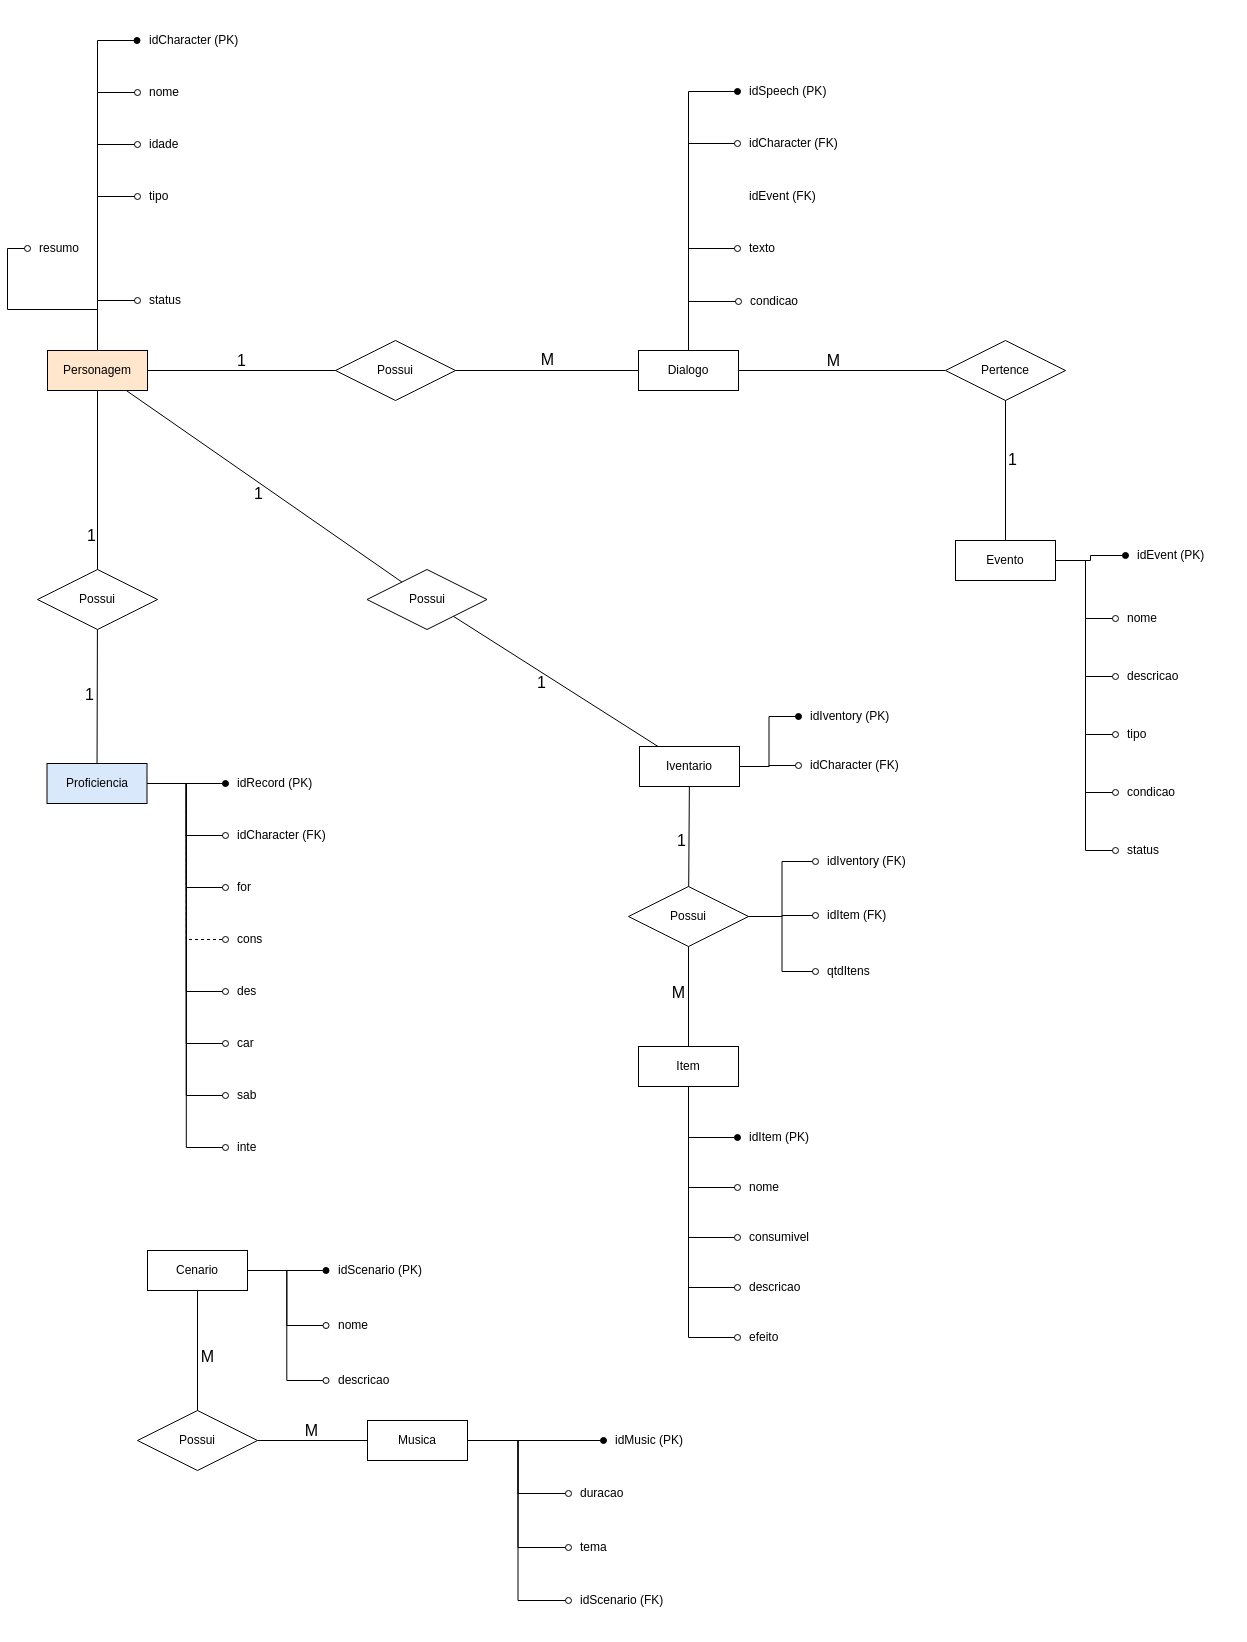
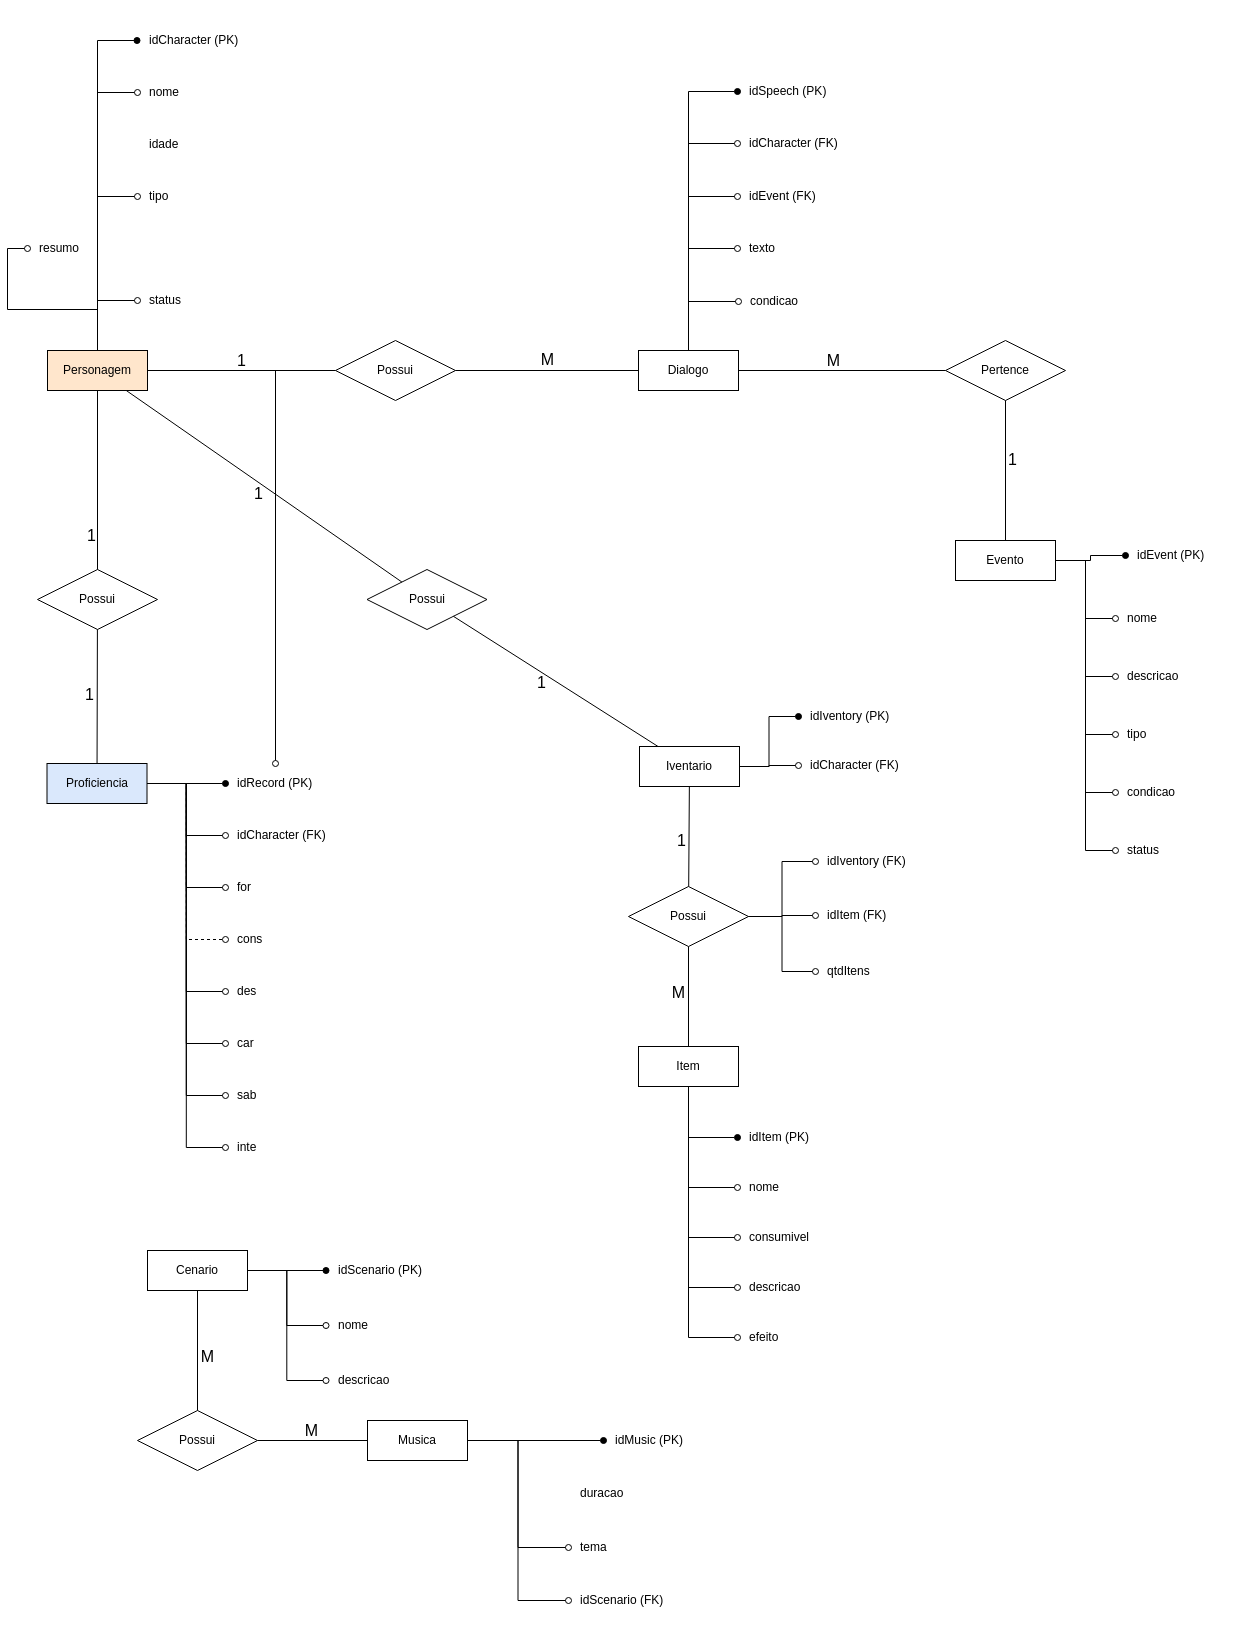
edge "Personagem" -> "idade": now "Personagem" -> "idRecord (PK)"
edge "Dialogo" -> "idEvent (FK)": added
edge "Musica" -> "duracao": removed
